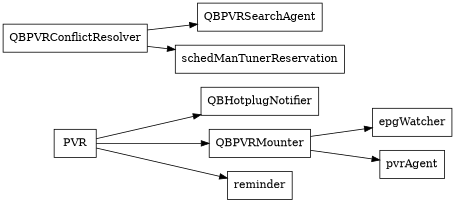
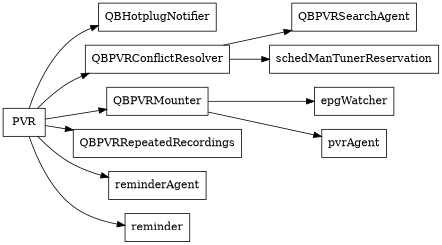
edge "PVR" -> "QBPVRConflictResolver": added
node "QBPVRRepeatedRecordings": added
node "reminderAgent": added
